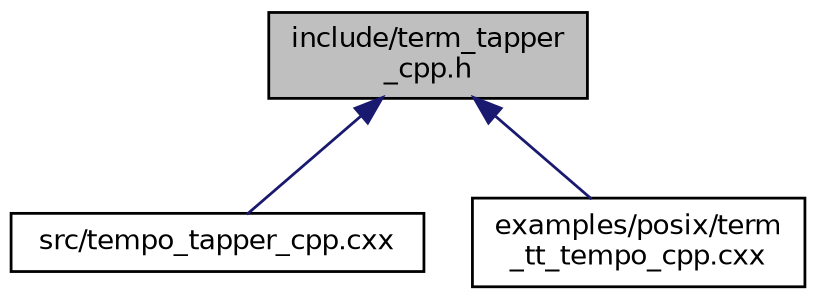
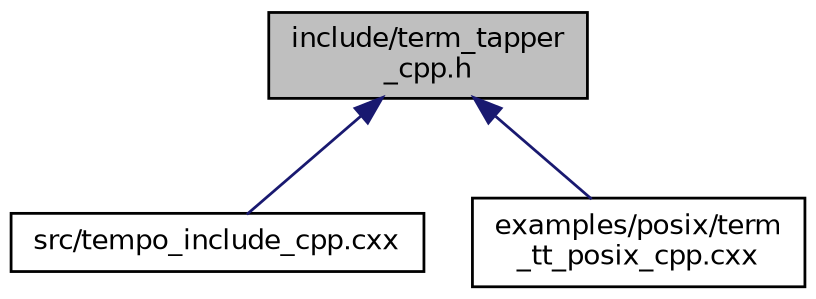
node "src/tempo_tapper_cpp.cxx": label "src/tempo_tapper_cpp.cxx" -> "src/tempo_include_cpp.cxx"
node "examples/posix/term _tt_tempo_cpp.cxx": label "examples/posix/term _tt_tempo_cpp.cxx" -> "examples/posix/term _tt_posix_cpp.cxx"
